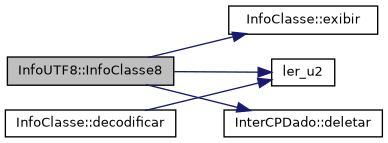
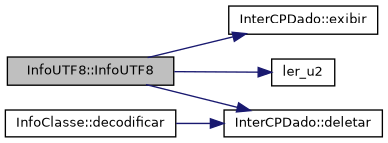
node "InfoClasse::exibir": label "InfoClasse::exibir" -> "InterCPDado::exibir"
node "InfoUTF8::InfoClasse8": label "InfoUTF8::InfoClasse8" -> "InfoUTF8::InfoUTF8"
edge "InfoClasse::decodificar" -> "ler_u2": now "InfoClasse::decodificar" -> "InterCPDado::deletar"
